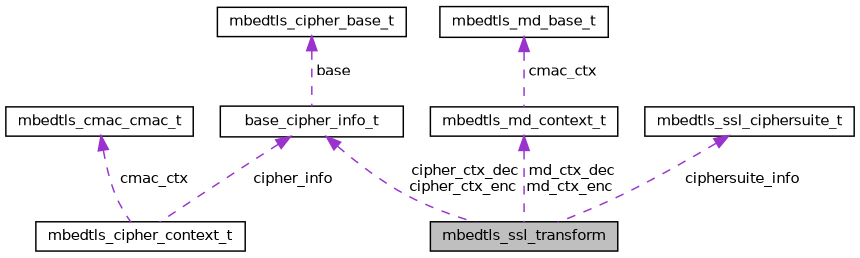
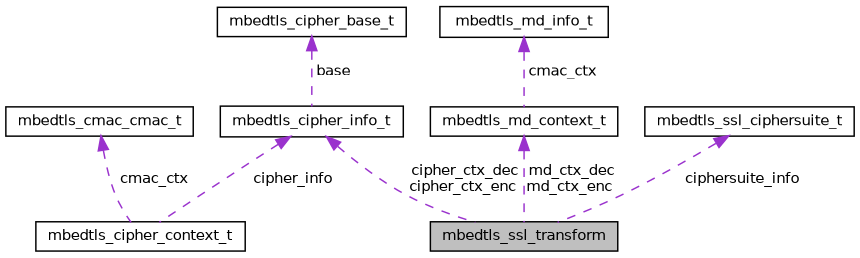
node "mbedtls_md_base_t": label "mbedtls_md_base_t" -> "mbedtls_md_info_t"
node "base_cipher_info_t": label "base_cipher_info_t" -> "mbedtls_cipher_info_t"
